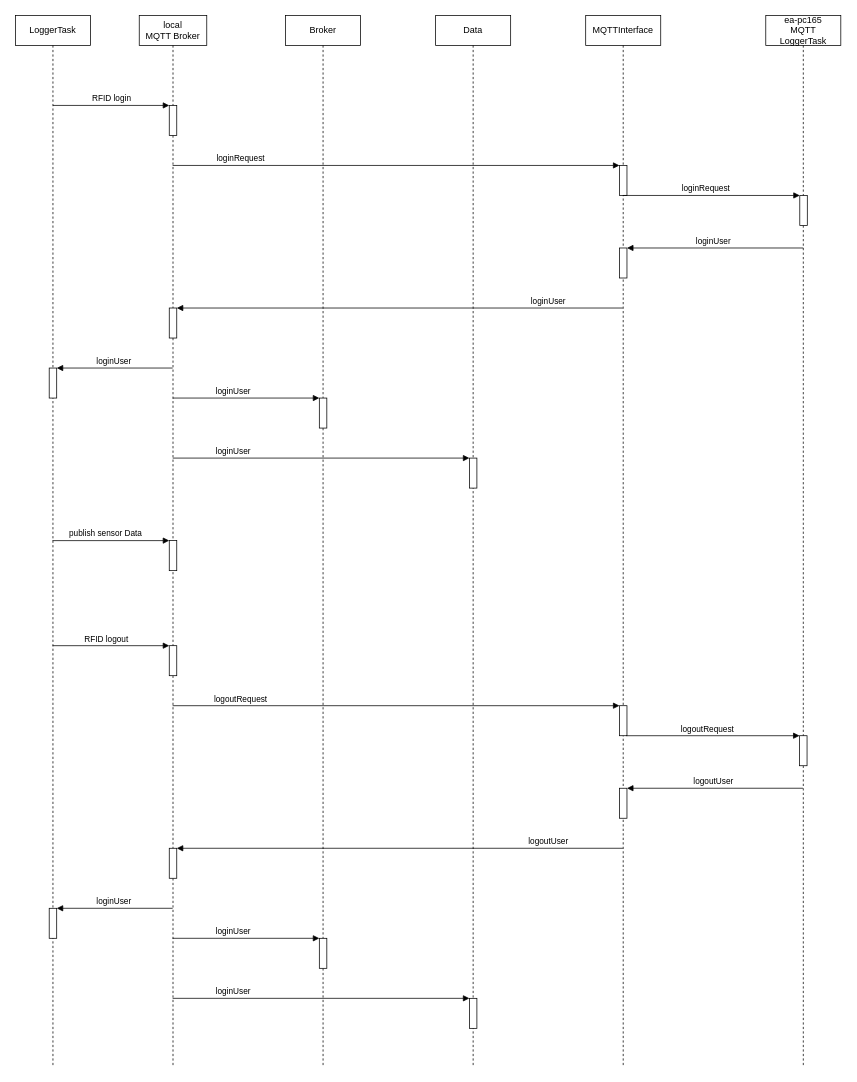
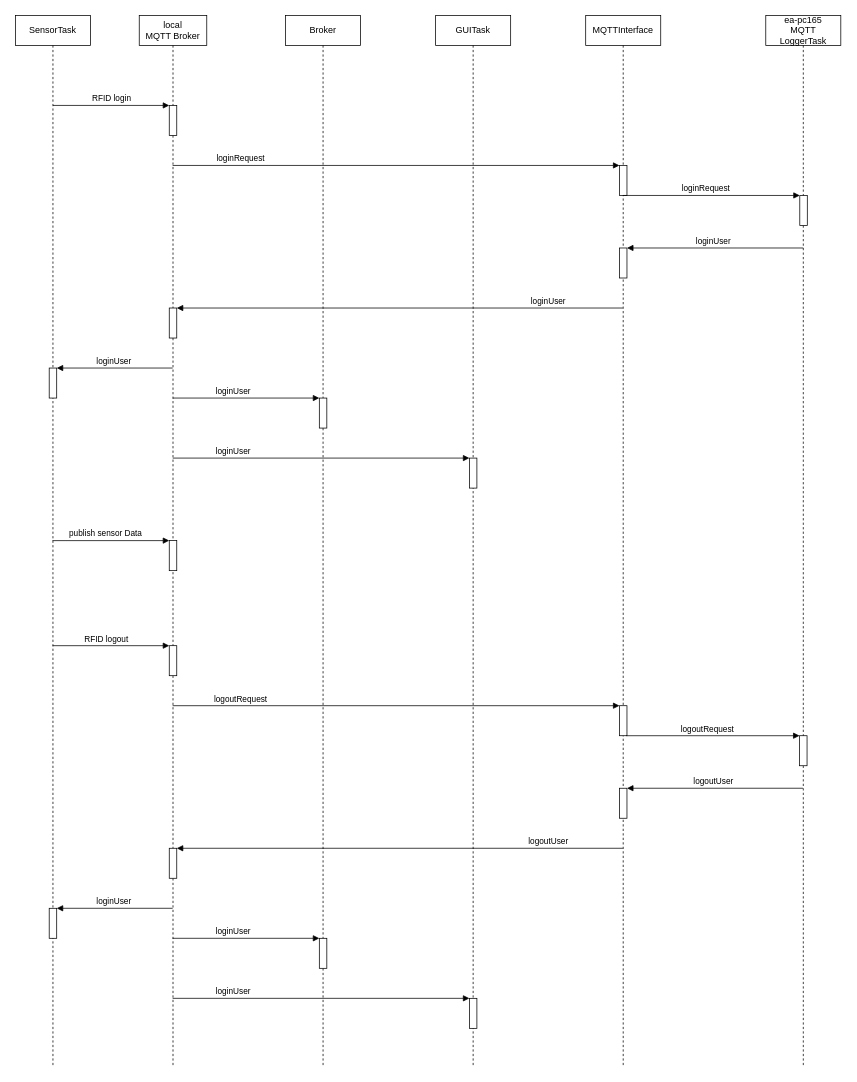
node "LoggerTask": label "LoggerTask" -> "SensorTask"
node "Data": label "Data" -> "GUITask"
